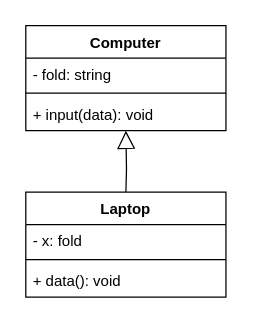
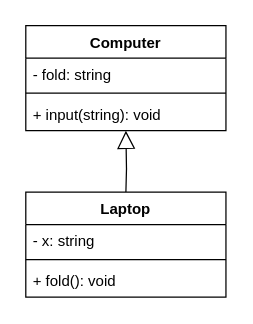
node "+ input(data): void": label "+ input(data): void" -> "+ input(string): void"
node "- x: fold": label "- x: fold" -> "- x: string"
node "+ data(): void": label "+ data(): void" -> "+ fold(): void"
